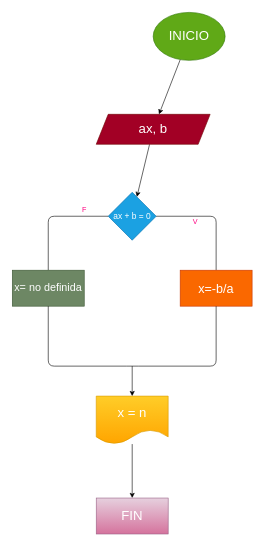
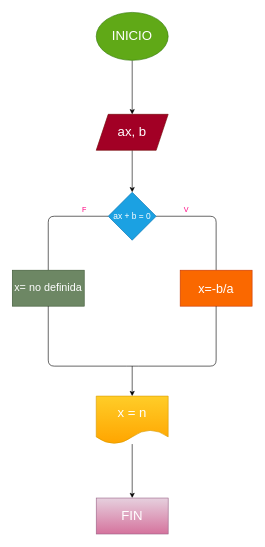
node "INICIO": moved (189, 36) -> (132, 36)
node "ax, b": size 114x30 -> 72x36
node "V": moved (195, 222) -> (186, 210)
